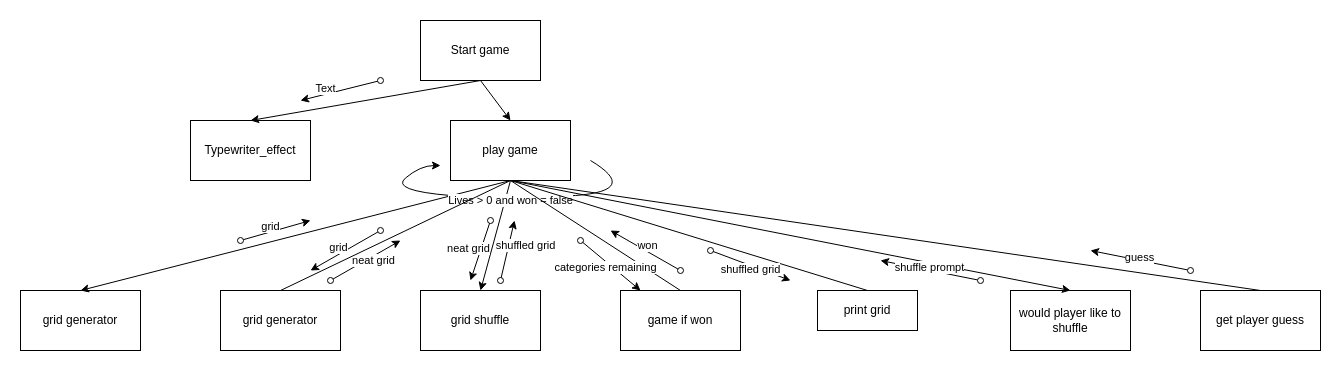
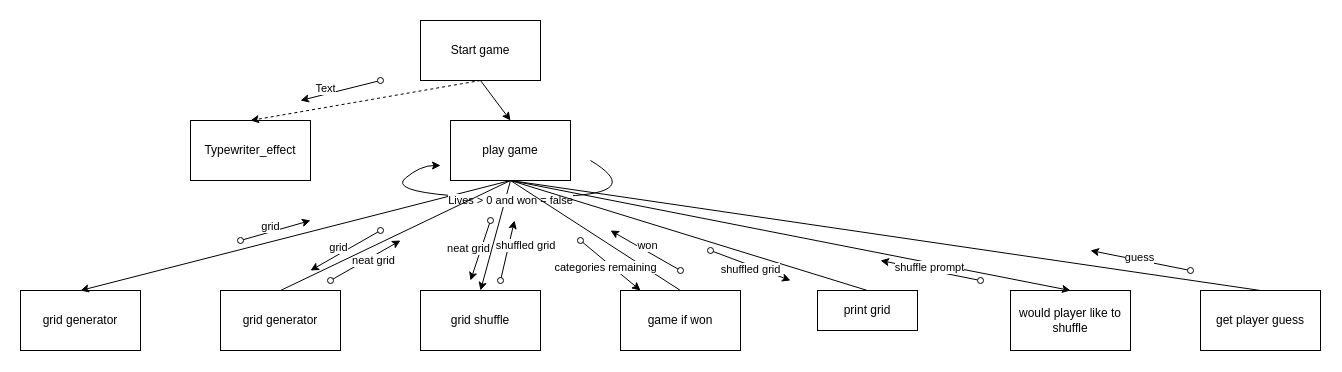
edge "Start game" -> "Typewriter_effect": style solid -> dashed
